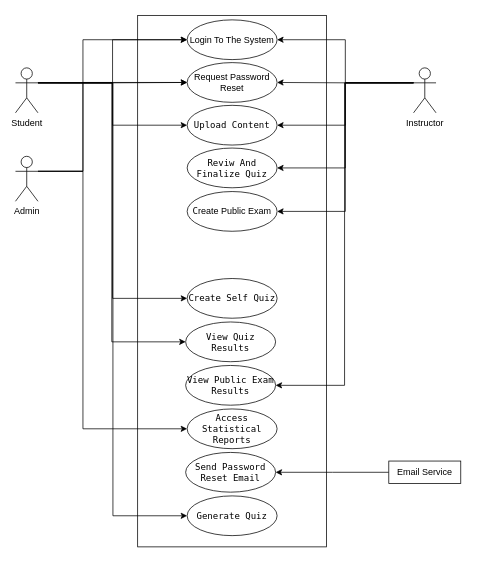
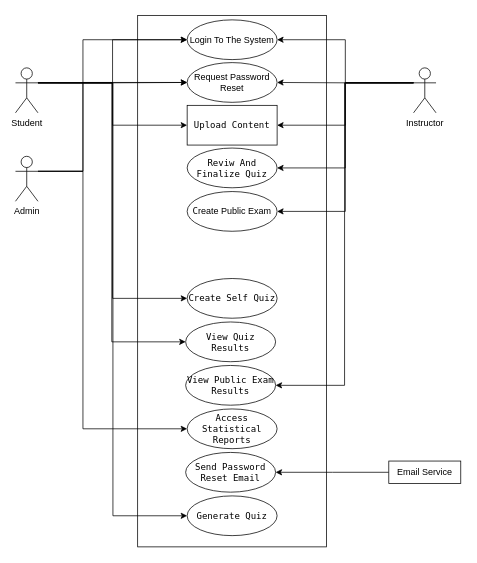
node "Upload Content": shape ellipse -> rectangle
